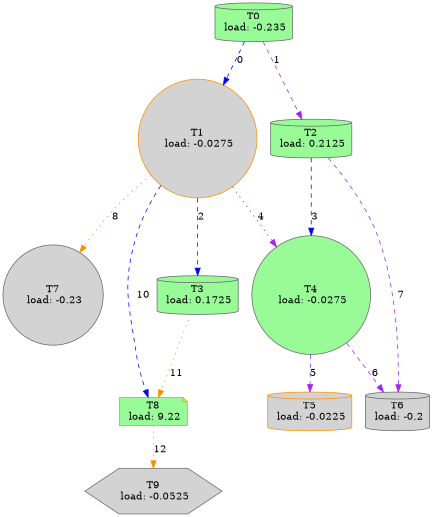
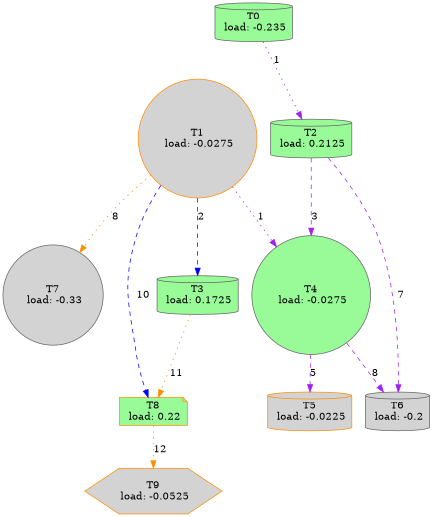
edge "T0 load: -0.235" -> "T1 load: -0.0275": removed, label "0"
edge "T0 load: -0.235" -> "T2 load: 0.2125": style dashed -> dotted
edge "T2 load: 0.2125" -> "T4 load: -0.0275": color blue -> purple
edge "T1 load: -0.0275" -> "T4 load: -0.0275": label "4" -> "1"
node "T7 load: -0.23": label "T7 load: -0.23" -> "T7 load: -0.33"
edge "T4 load: -0.0275" -> "T6 load: -0.2": label "6" -> "8"
node "T8 load: 9.22": label "T8 load: 9.22" -> "T8 load: 0.22"
node "T9 load: -0.0525": color gray40 -> darkorange
